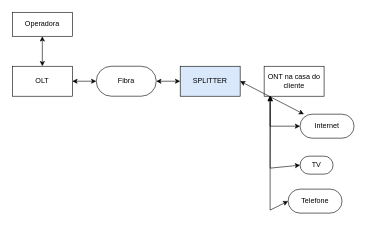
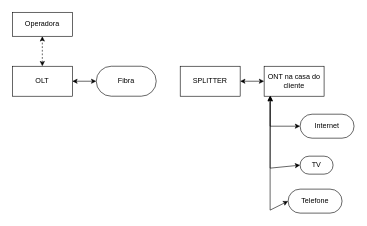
edge "Operadora" -- "OLT": style solid -> dashed
edge "Fibra" -- "SPLITTER": removed
node "SPLITTER": fillcolor #dae8fc -> #ffffff
edge "SPLITTER" -- "Internet": now "SPLITTER" -- "ONT na casa do cliente"
